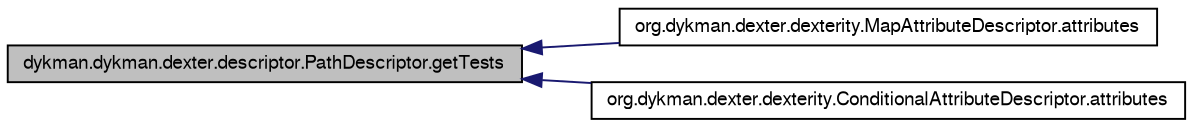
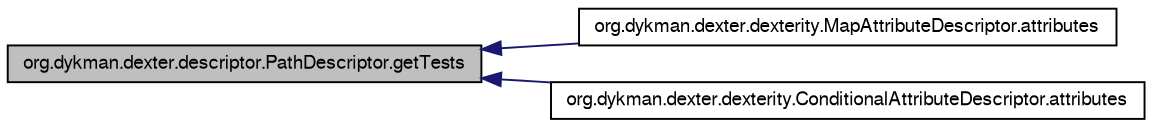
node "dykman.dykman.dexter.descriptor.PathDescriptor.getTests": label "dykman.dykman.dexter.descriptor.PathDescriptor.getTests" -> "org.dykman.dexter.descriptor.PathDescriptor.getTests"
